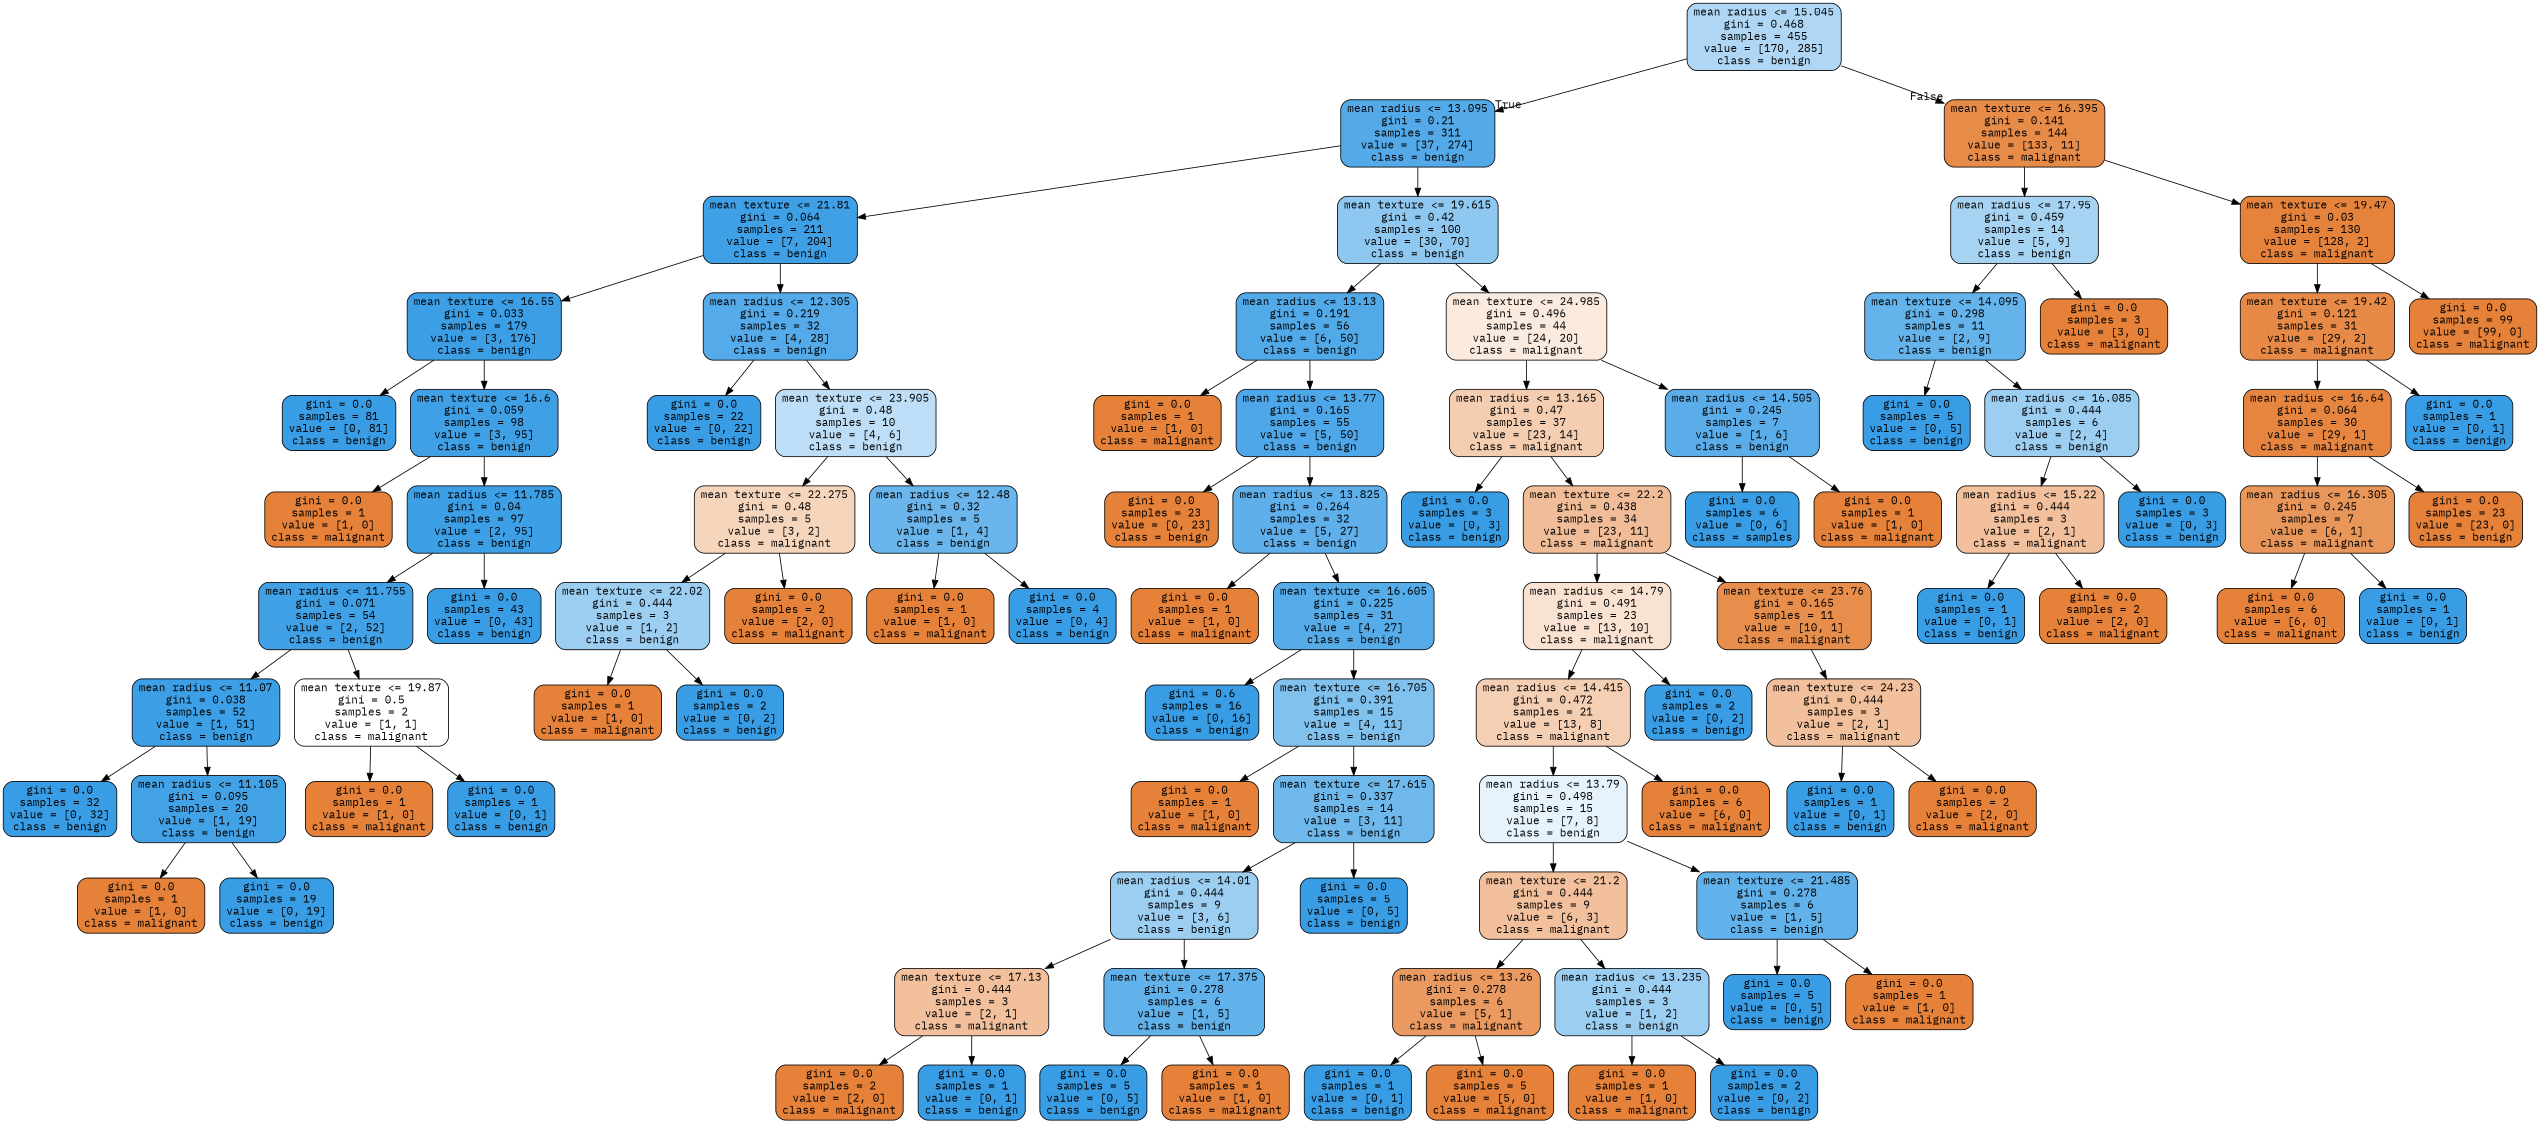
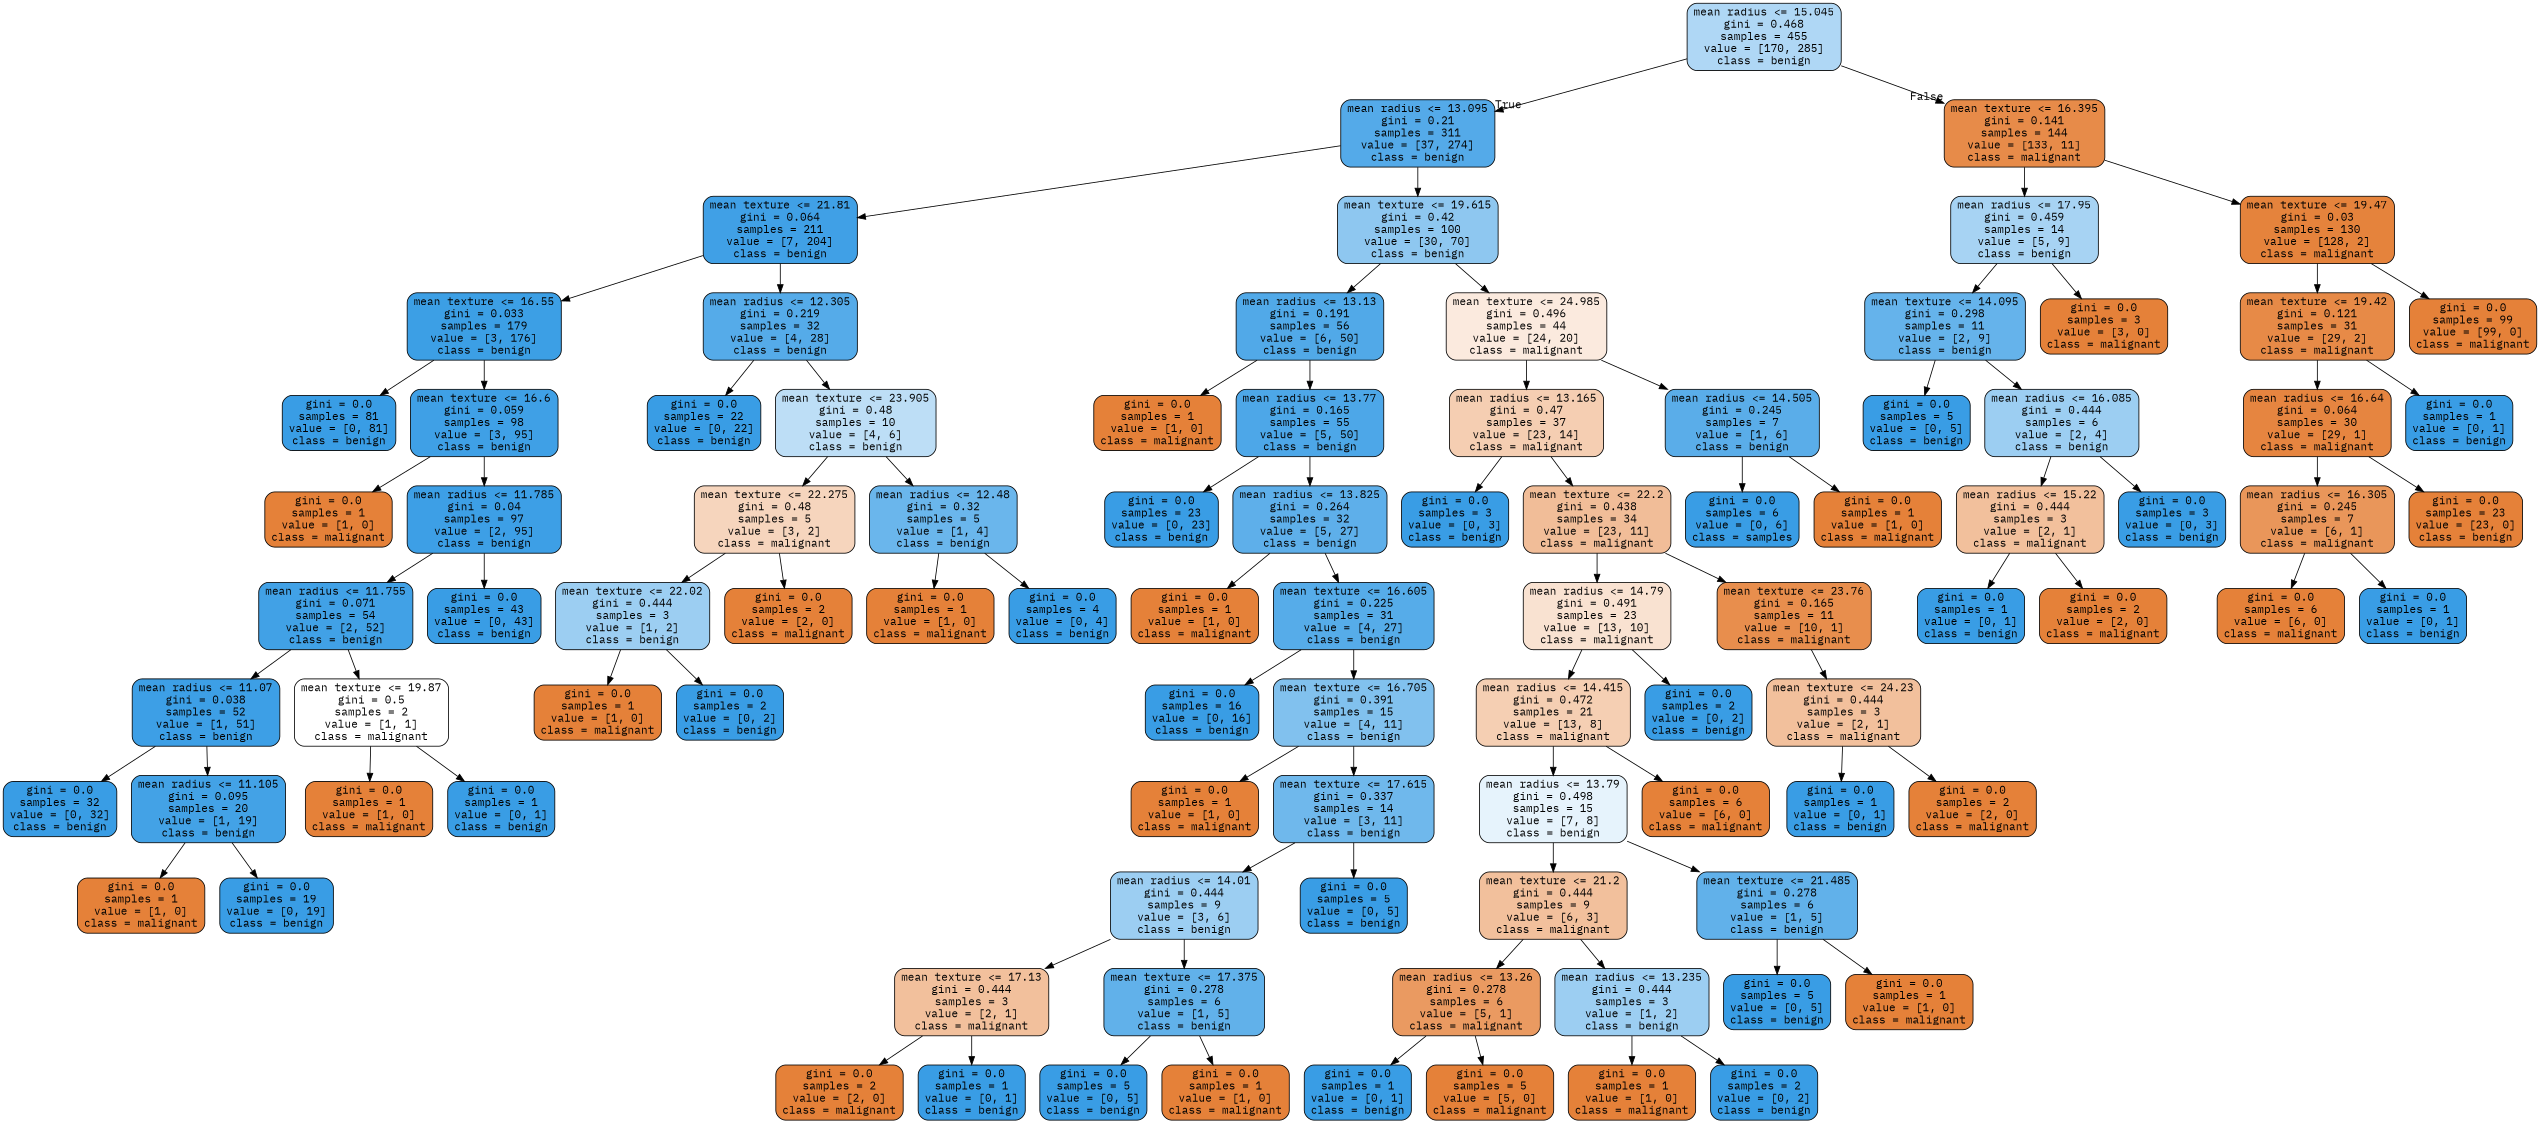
node "gini = 0.0 samples = 23 value = [0, 23] class = benign": fillcolor #e58139 -> #399de5
node "gini = 0.6 samples = 16 value = [0, 16] class = benign": label "gini = 0.6 samples = 16 value = [0, 16] class = benign" -> "gini = 0.0 samples = 16 value = [0, 16] class = benign"
